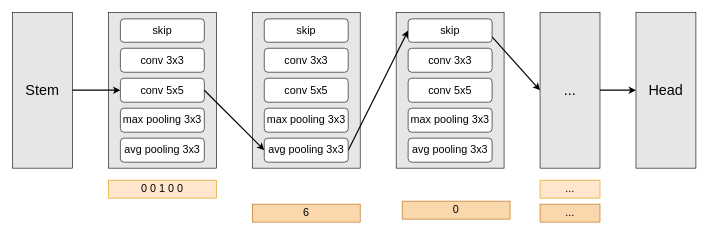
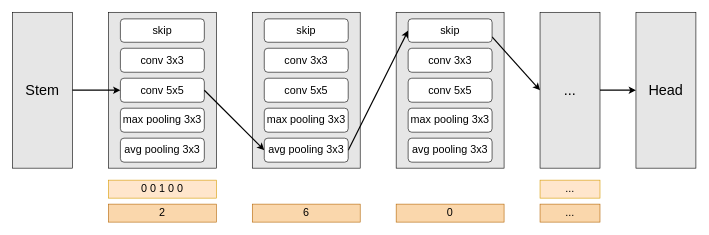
node "0": moved (456, 210) -> (450, 213)
node "2": added
